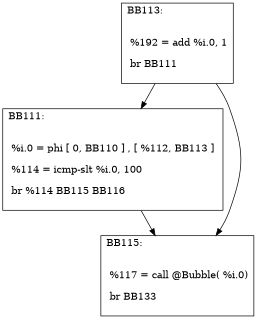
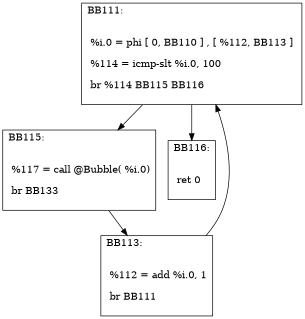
node "BB113:": text "%192 = add %i.0, 1" -> "%112 = add %i.0, 1"
edge "BB113:" -> "BB115:": reversed
node "BB116:": added
